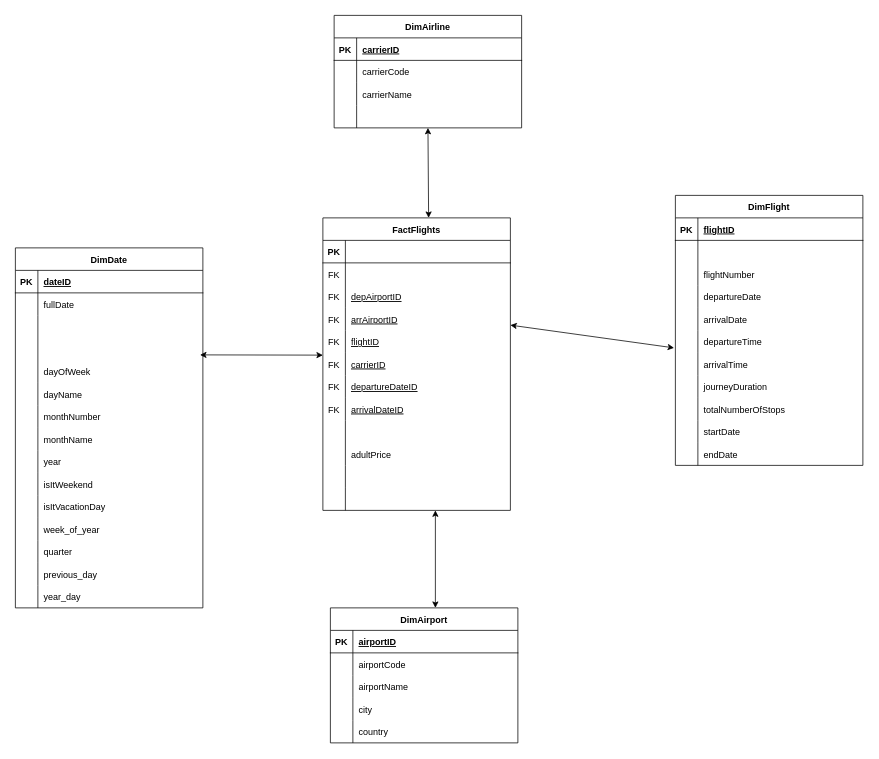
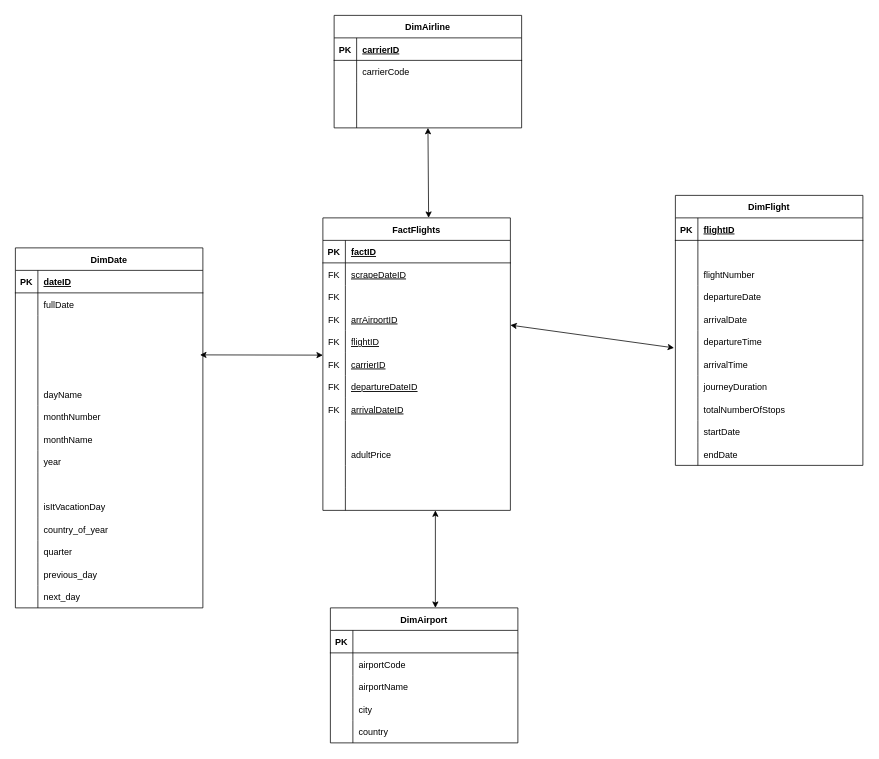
node "carrierName": removed
node "factID": added
node "scrapeDateID": added
node "depAirportID": removed
node "dayOfWeek": removed
node "isItWeekend": removed
node "week_of_year": label "week_of_year" -> "country_of_year"
node "year_day": label "year_day" -> "next_day"
node "airportID": removed
